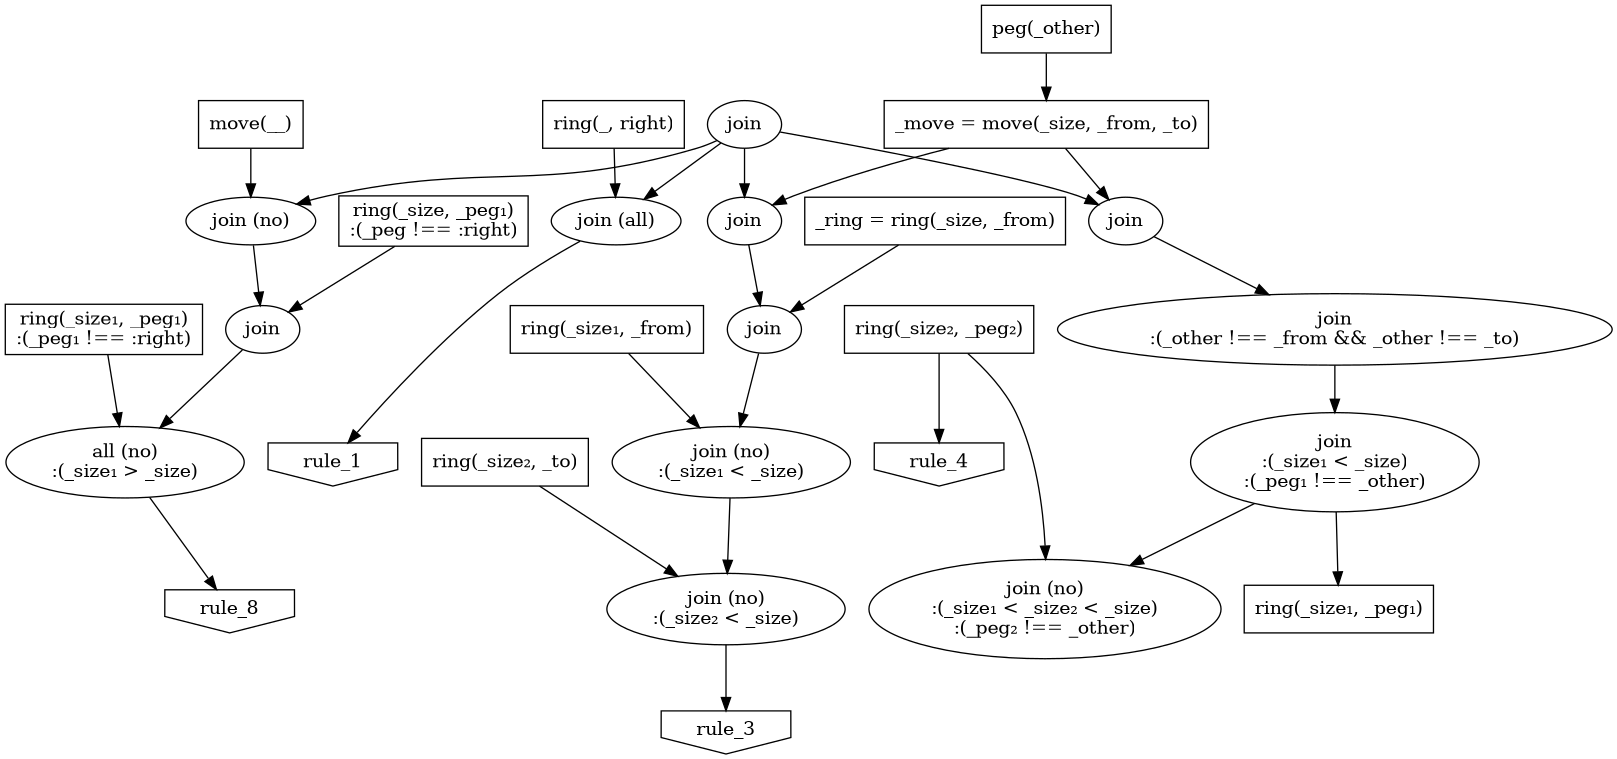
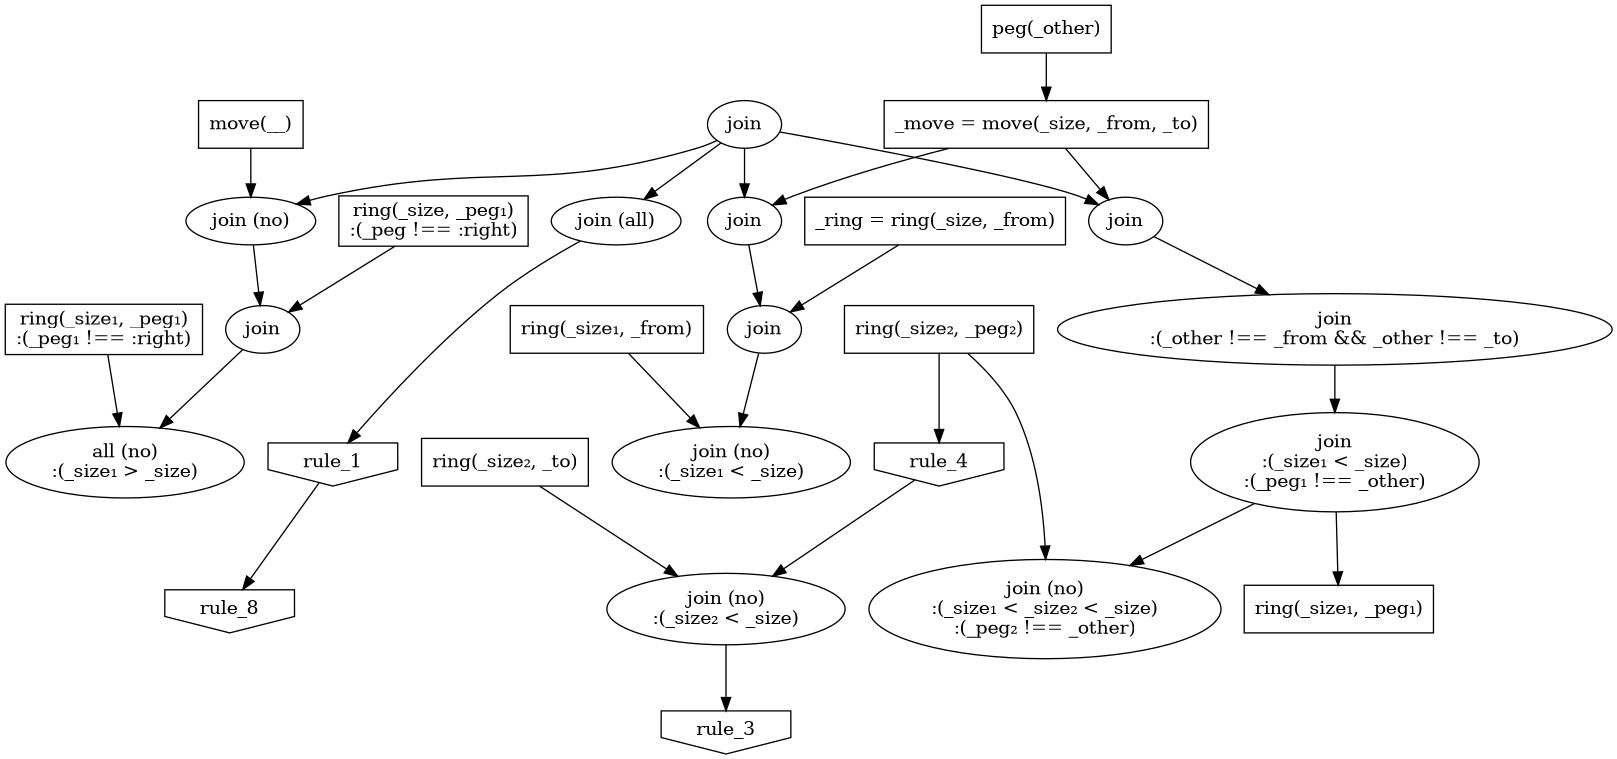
node "ring(_, right)": removed
edge "join (no) :(_size₁ < _size)" -> "join (no) :(_size₂ < _size)": now "rule_4" -> "join (no) :(_size₂ < _size)"
edge "all (no) :(_size₁ > _size)" -> "rule_8": now "rule_1" -> "rule_8"
